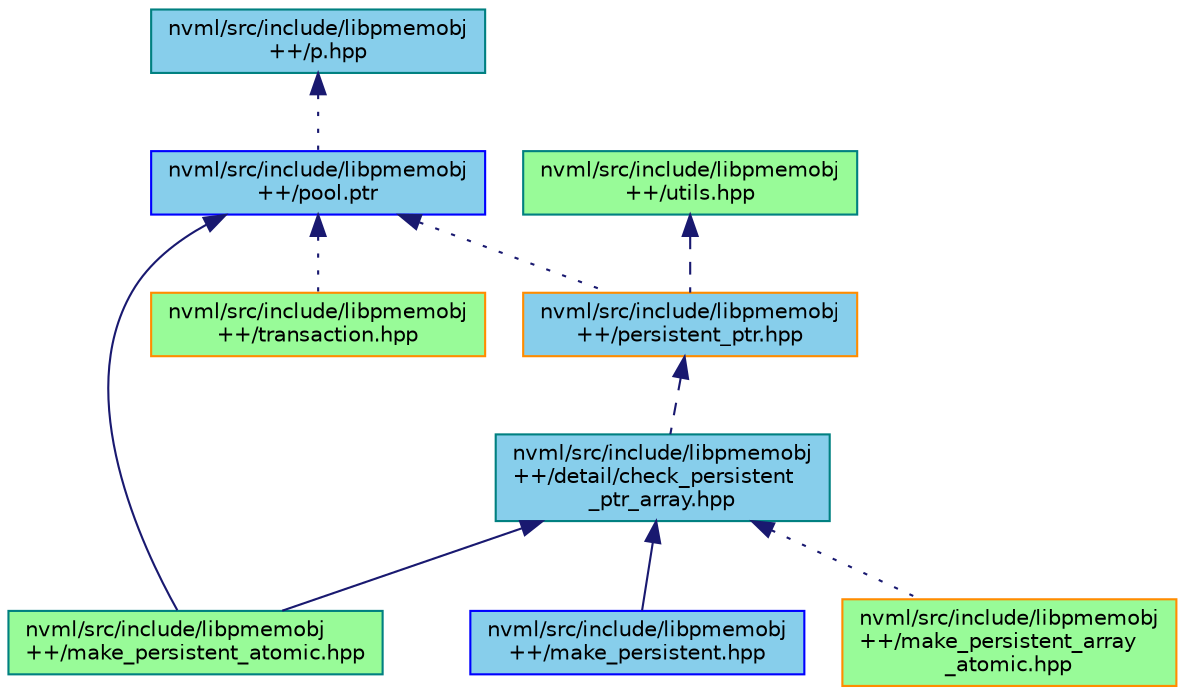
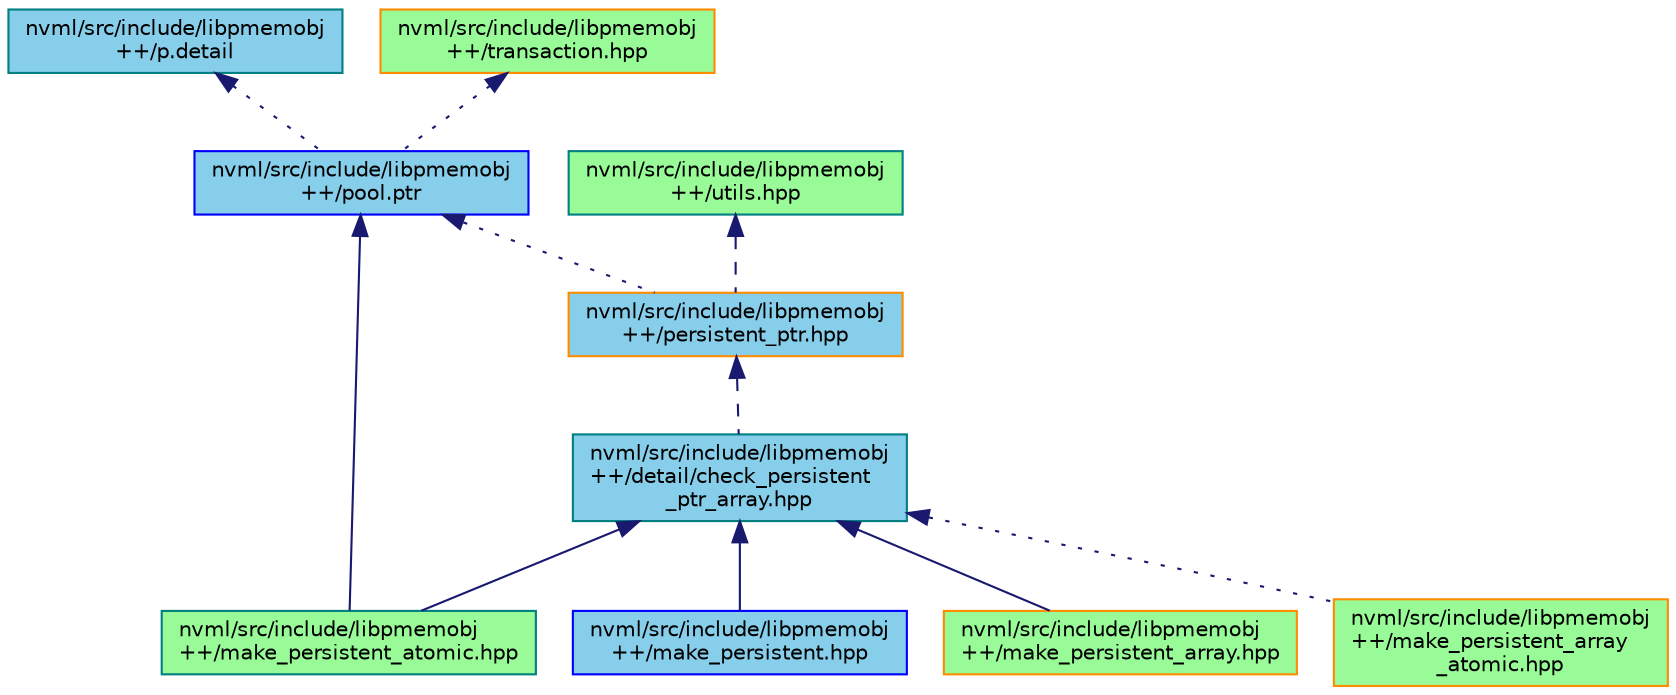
node "nvml/src/include/libpmemobj ++/p.hpp": label "nvml/src/include/libpmemobj ++/p.hpp" -> "nvml/src/include/libpmemobj ++/p.detail"
edge "nvml/src/include/libpmemobj ++/transaction.hpp" -> "nvml/src/include/libpmemobj ++/pool.ptr": reversed
node "nvml/src/include/libpmemobj ++/make_persistent_array.hpp": added
